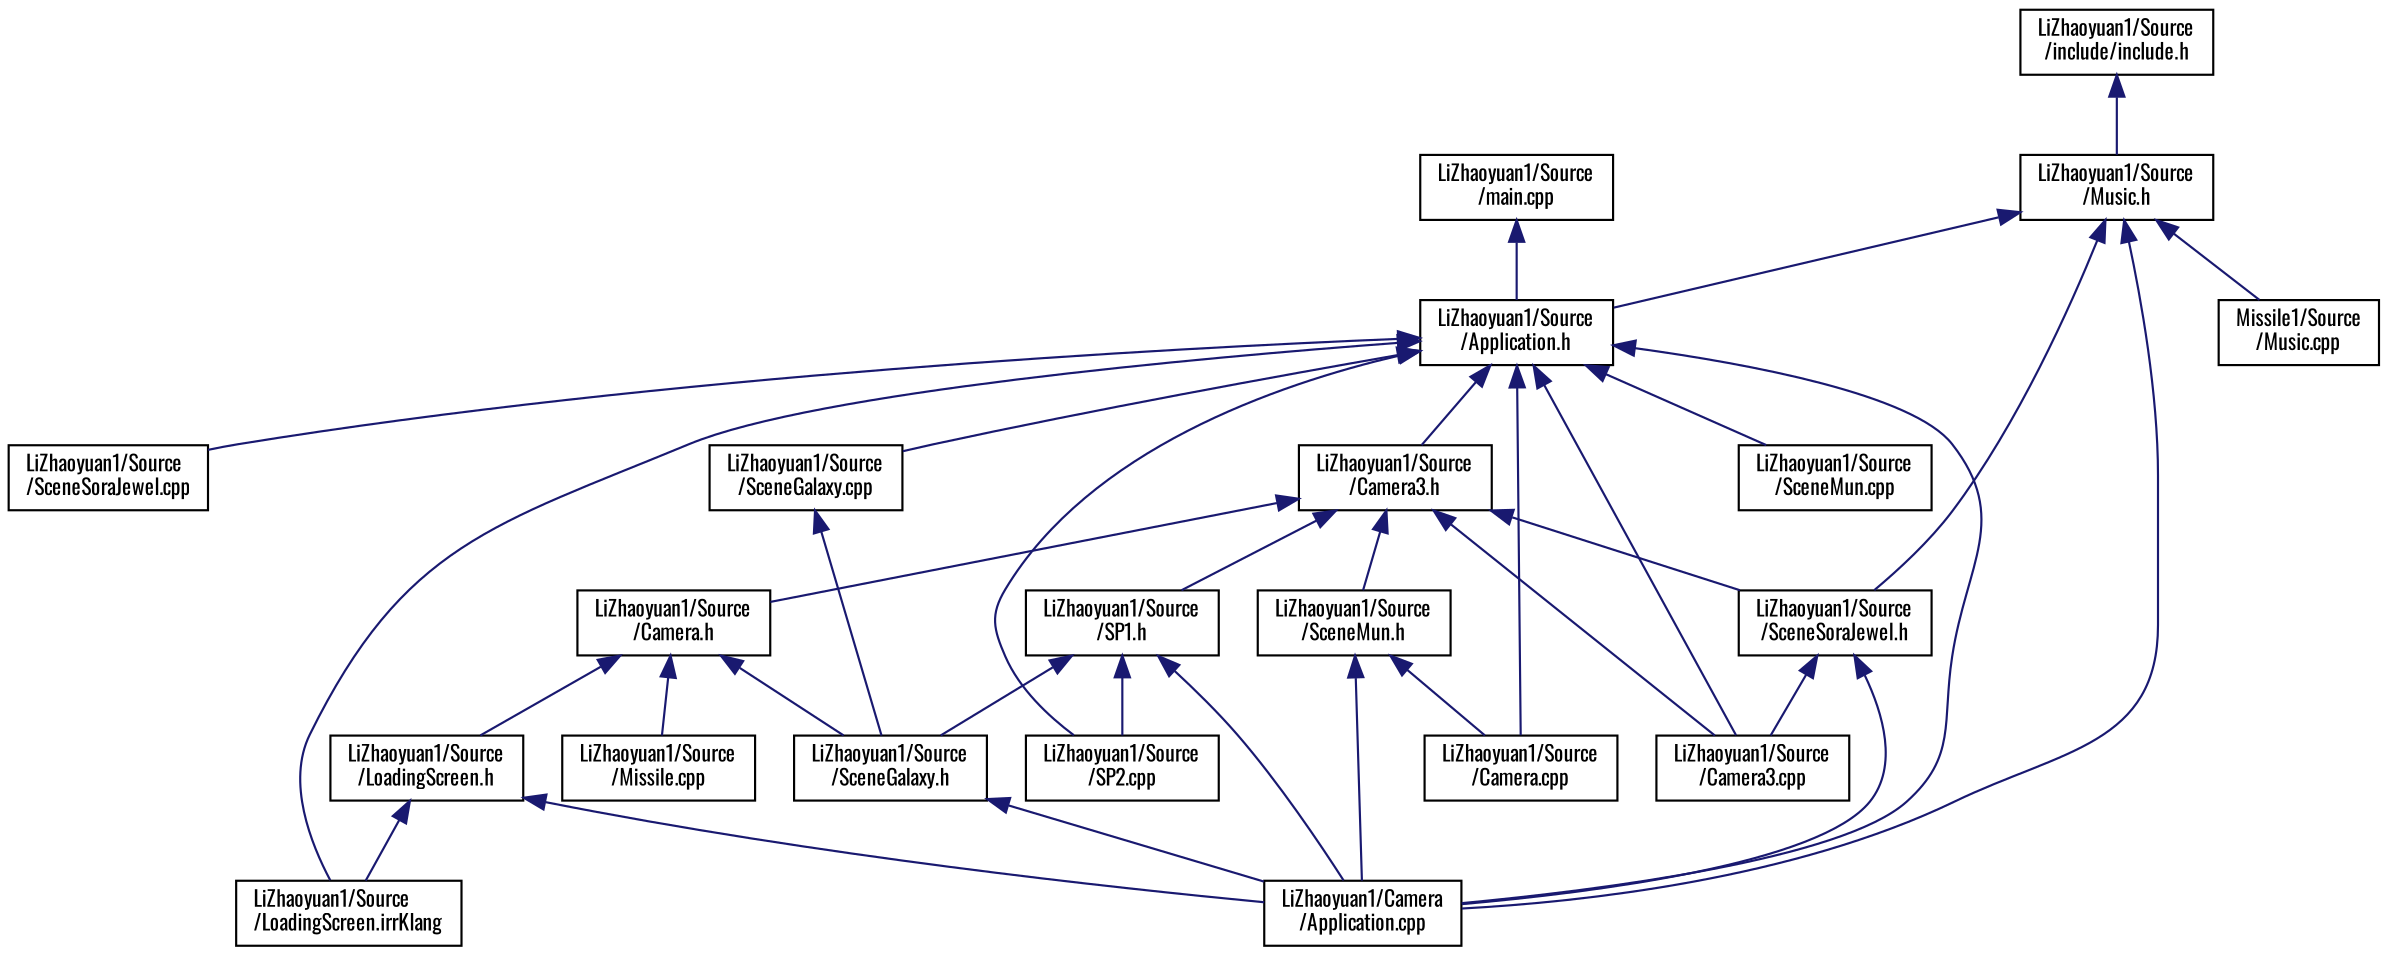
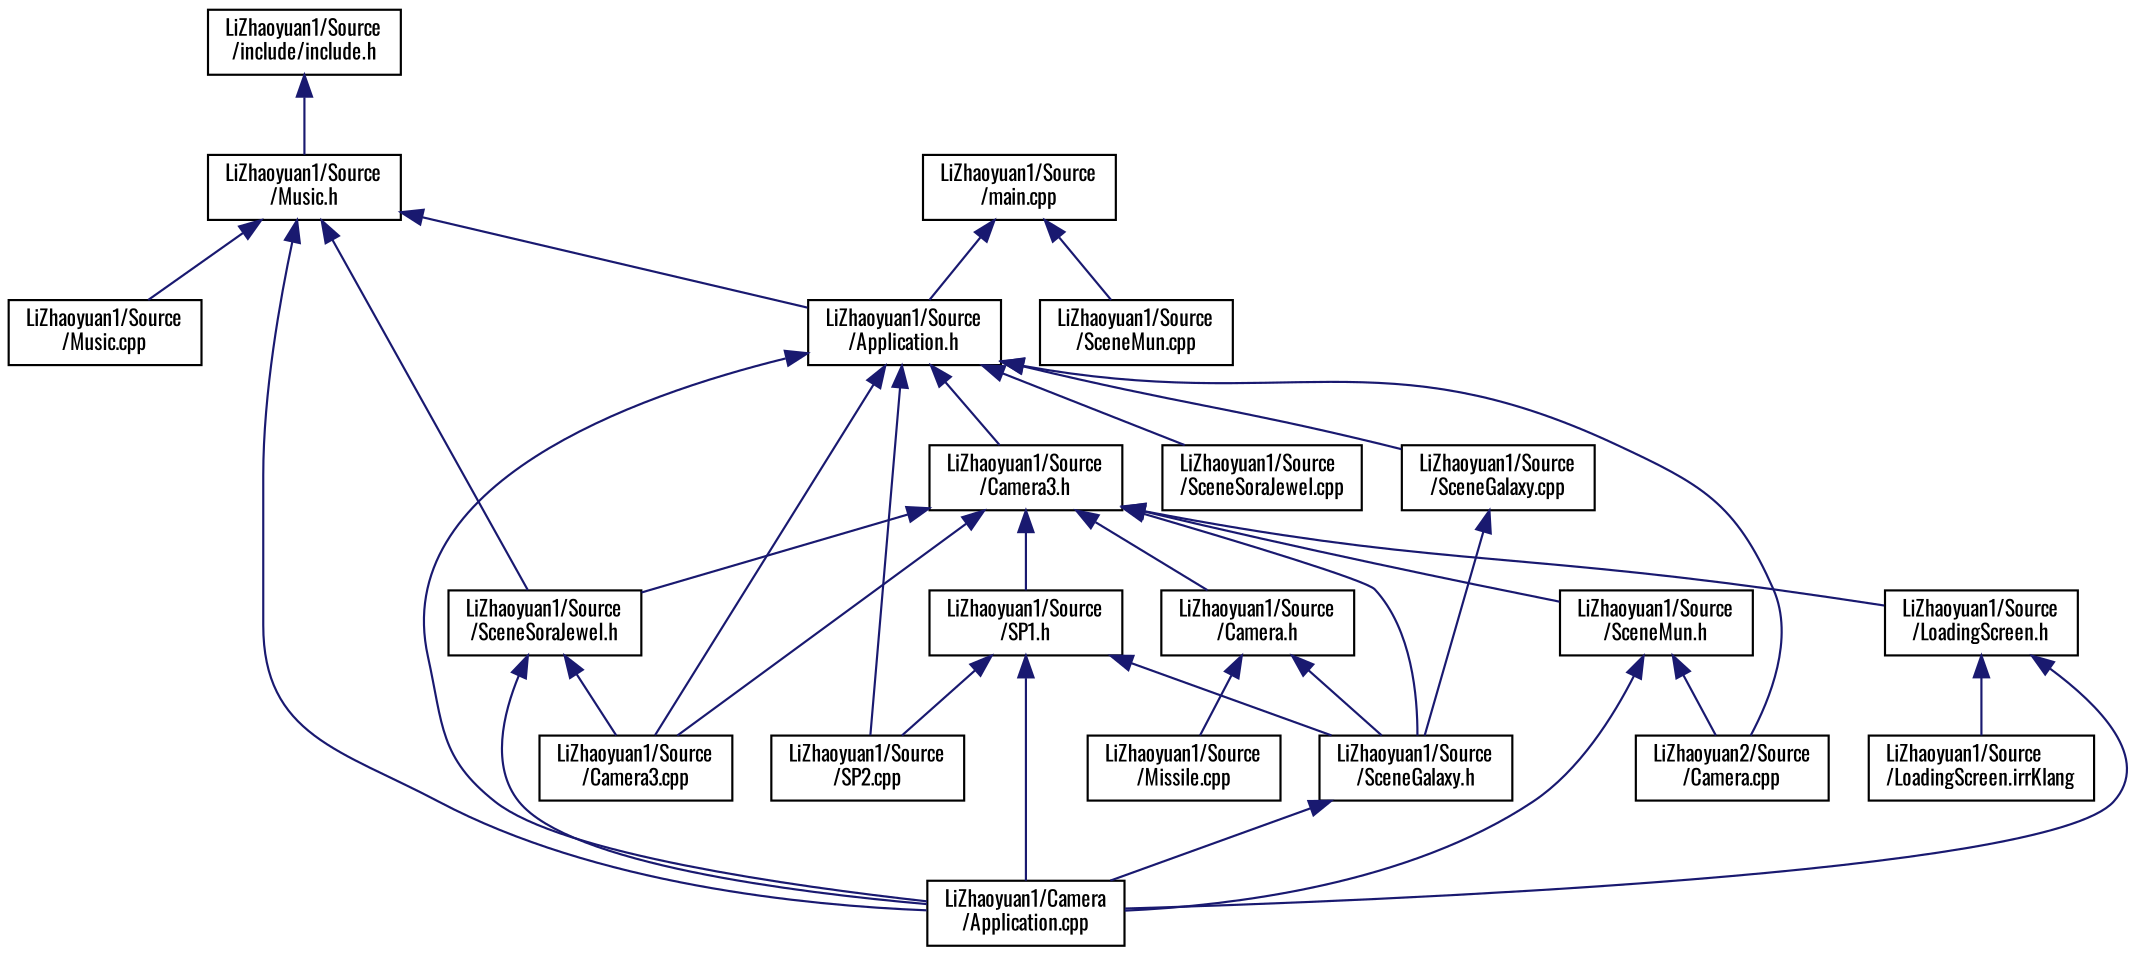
node "Missile1/Source /Music.cpp": label "Missile1/Source /Music.cpp" -> "LiZhaoyuan1/Source /Music.cpp"
edge "LiZhaoyuan1/Source /SceneMun.cpp" -> "LiZhaoyuan1/Source /Application.h": now "LiZhaoyuan1/Source /SceneMun.cpp" -> "LiZhaoyuan1/Source /main.cpp"
edge "LiZhaoyuan1/Source /LoadingScreen.irrKlang" -> "LiZhaoyuan1/Source /Application.h": removed
edge "LiZhaoyuan1/Source /SceneGalaxy.h" -> "LiZhaoyuan1/Source /Camera3.h": added
edge "LiZhaoyuan1/Source /LoadingScreen.h" -> "LiZhaoyuan1/Source /Camera.h": now "LiZhaoyuan1/Source /LoadingScreen.h" -> "LiZhaoyuan1/Source /Camera3.h"
node "LiZhaoyuan1/Source /Camera.cpp": label "LiZhaoyuan1/Source /Camera.cpp" -> "LiZhaoyuan2/Source /Camera.cpp"
